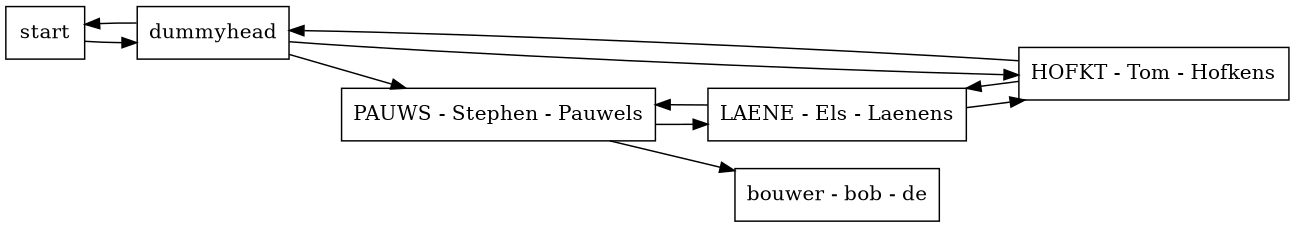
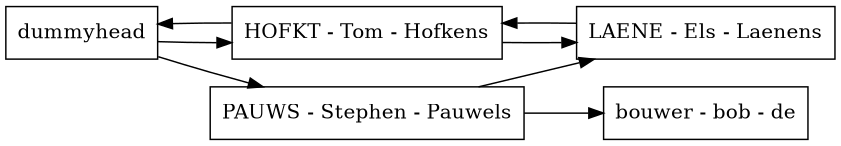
node "start": removed
edge "LAENE - Els - Laenens" -> "PAUWS - Stephen - Pauwels": removed
